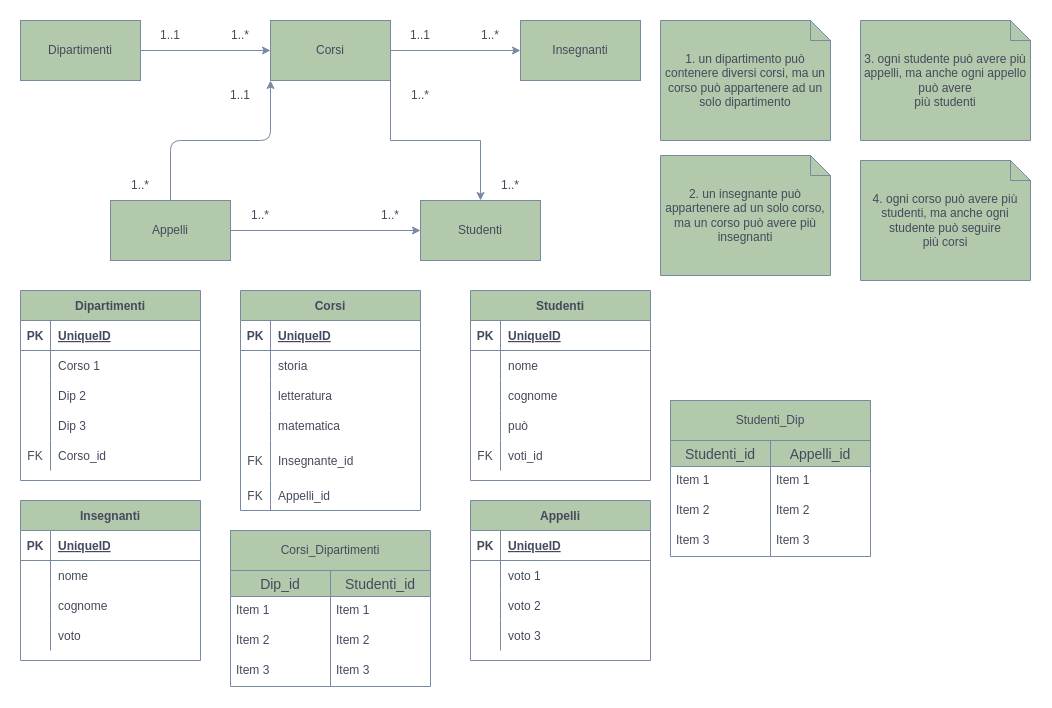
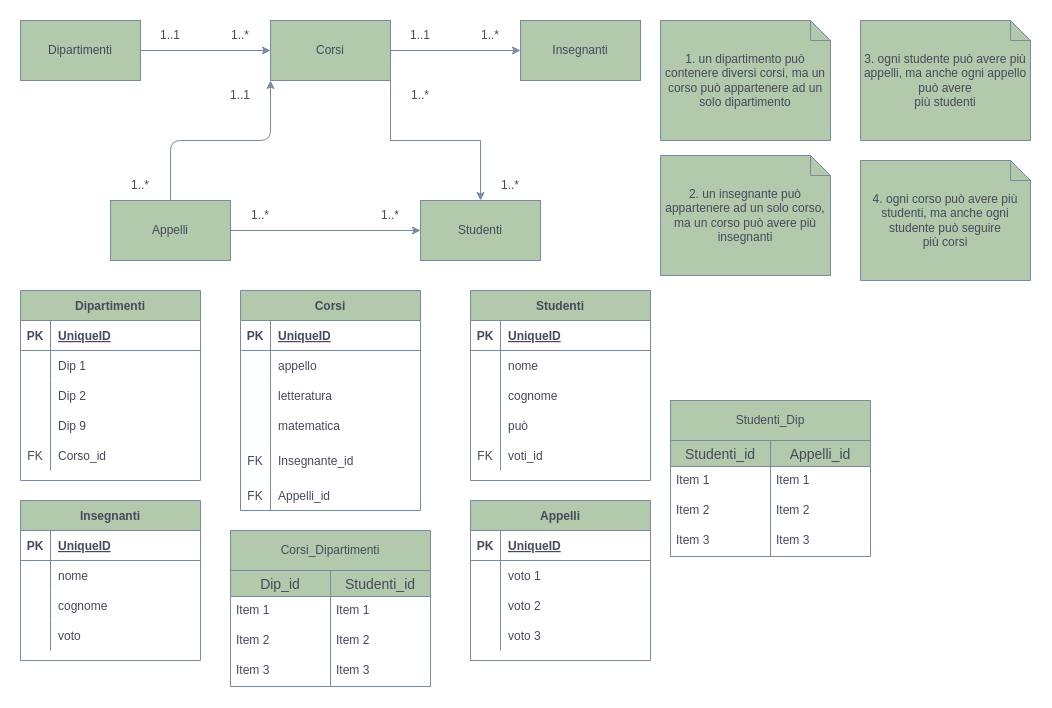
node "Corso 1": label "Corso 1" -> "Dip 1"
node "storia": label "storia" -> "appello"
node "Dip 3": label "Dip 3" -> "Dip 9"
